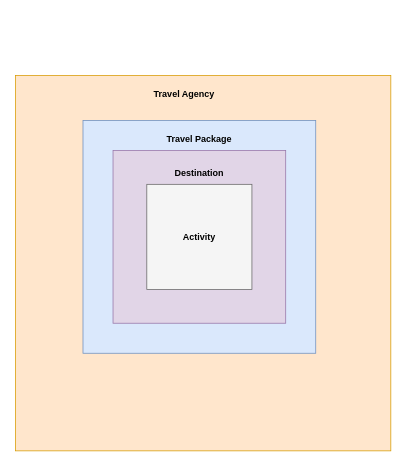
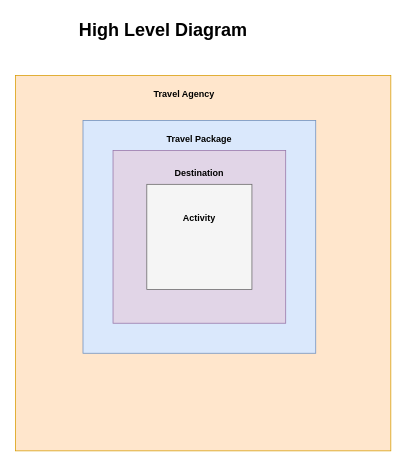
node "High Level Diagram": added
node "Activity": moved (199, 237) -> (199, 218)
